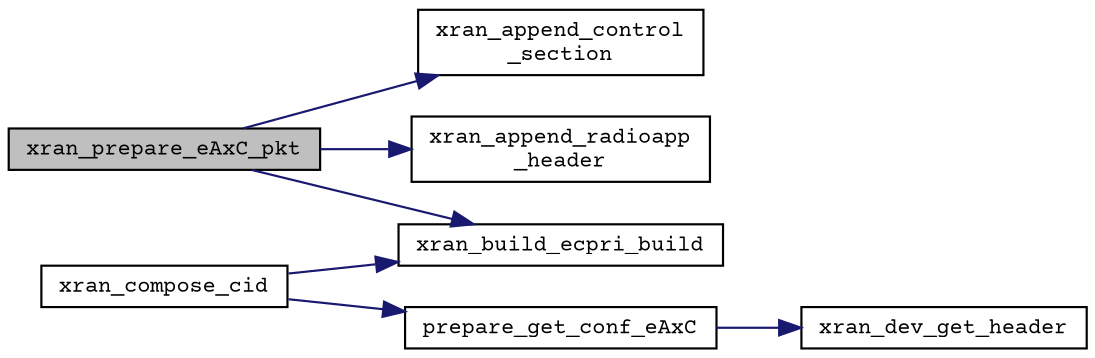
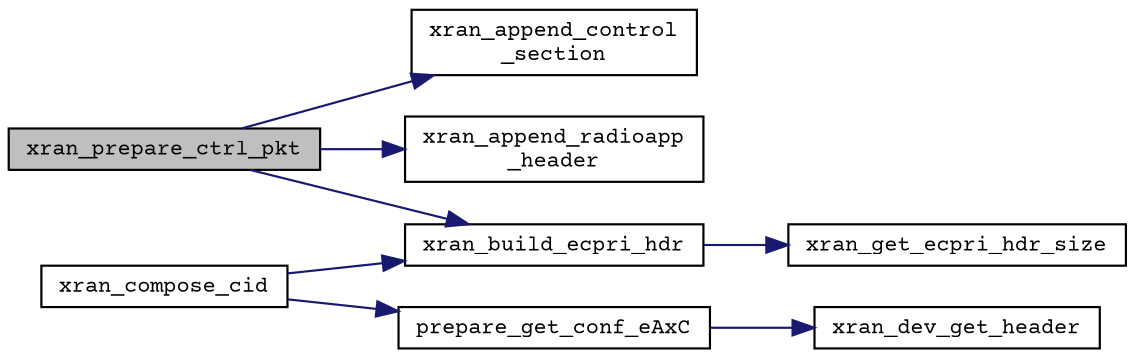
node "xran_prepare_eAxC_pkt": label "xran_prepare_eAxC_pkt" -> "xran_prepare_ctrl_pkt"
node "xran_build_ecpri_build": label "xran_build_ecpri_build" -> "xran_build_ecpri_hdr"
node "xran_get_ecpri_hdr_size": added
